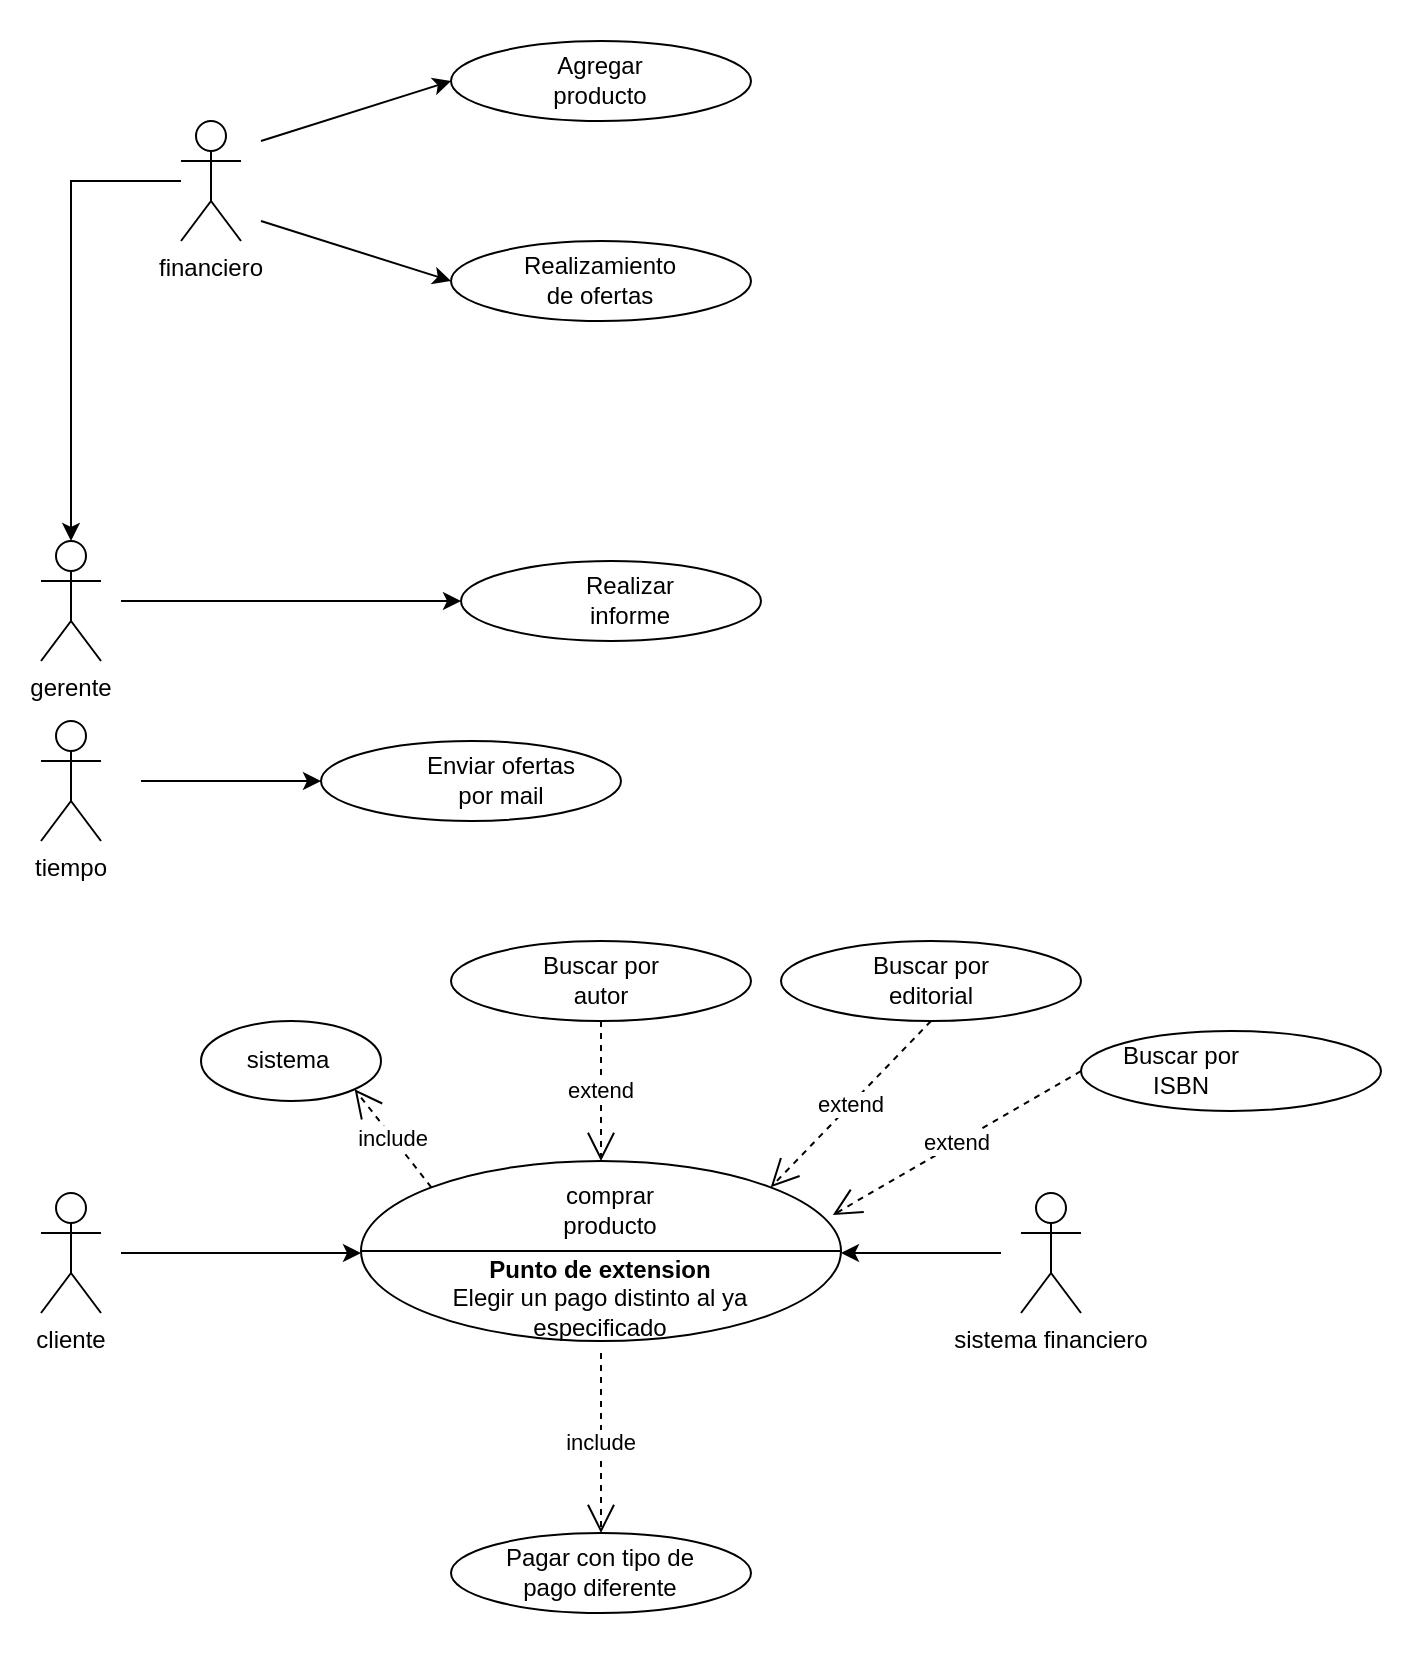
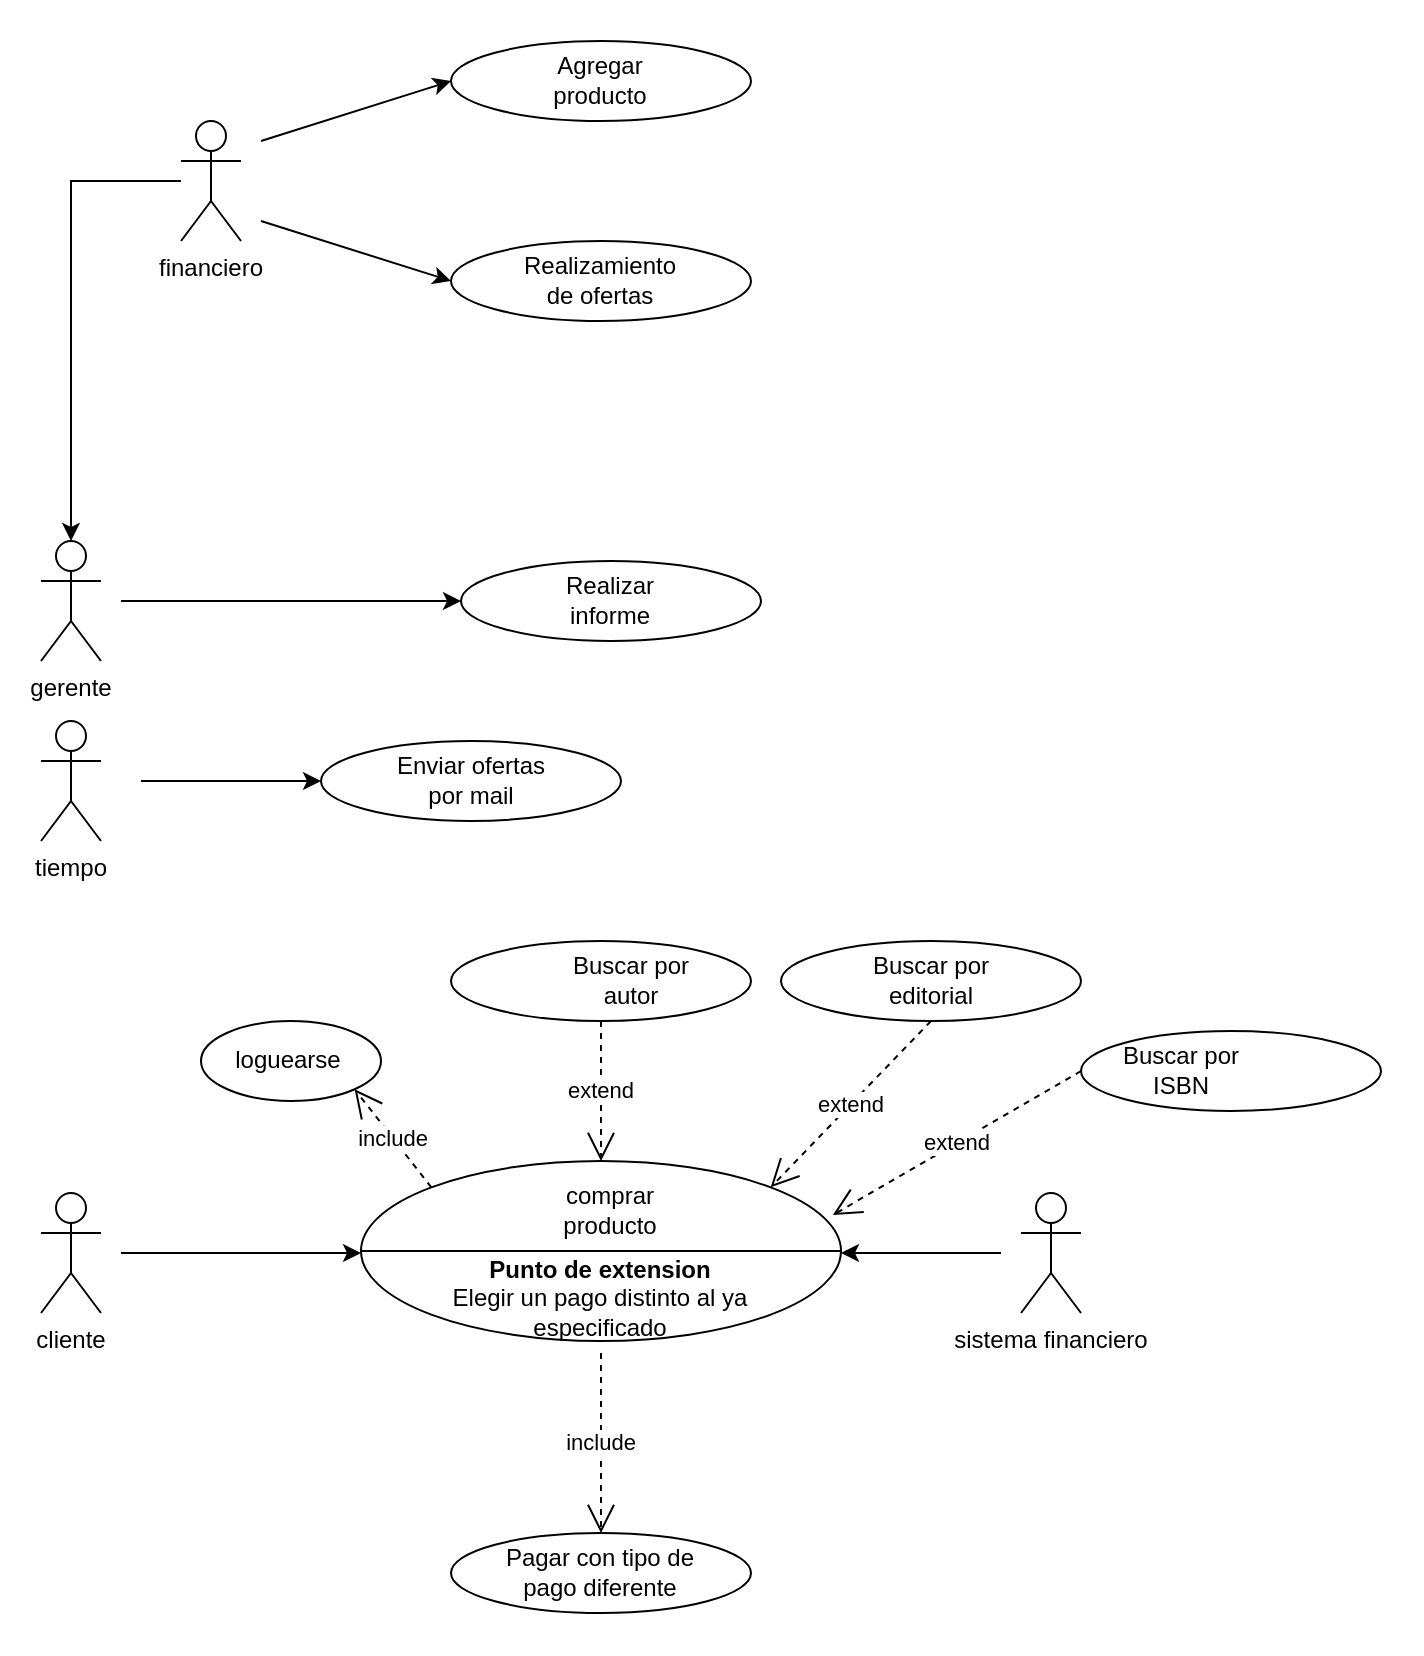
node "Realizar informe": moved (631, 601) -> (611, 601)
node "Enviar ofertas por mail": moved (501, 781) -> (471, 781)
node "Buscar por autor": moved (601, 981) -> (631, 981)
node "sistema": label "sistema" -> "loguearse"
